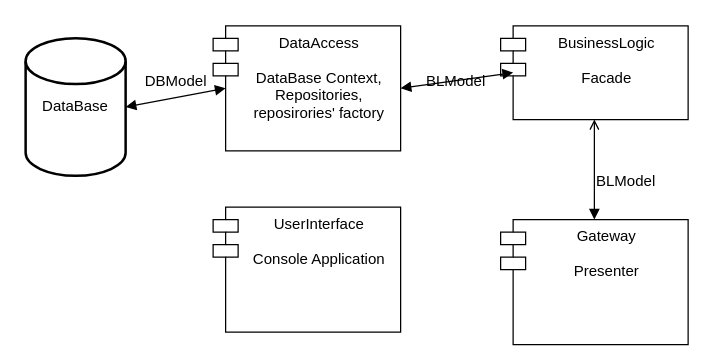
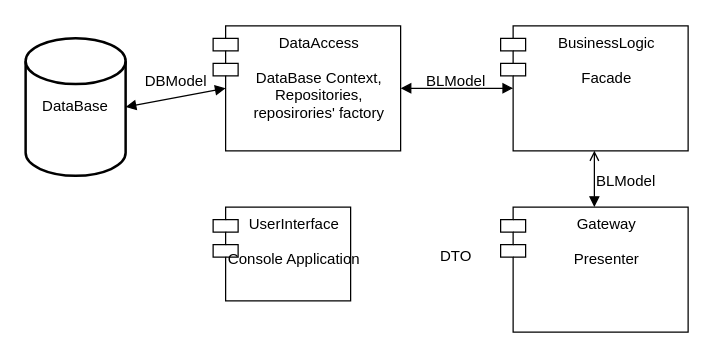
node "BusinessLogic Facade": size 188x94 -> 188x125
node "DTO": added
node "UserInterface Console Application": size 188x125 -> 138x94
node "Gateway Presenter": moved (594, 282) -> (594, 269)
